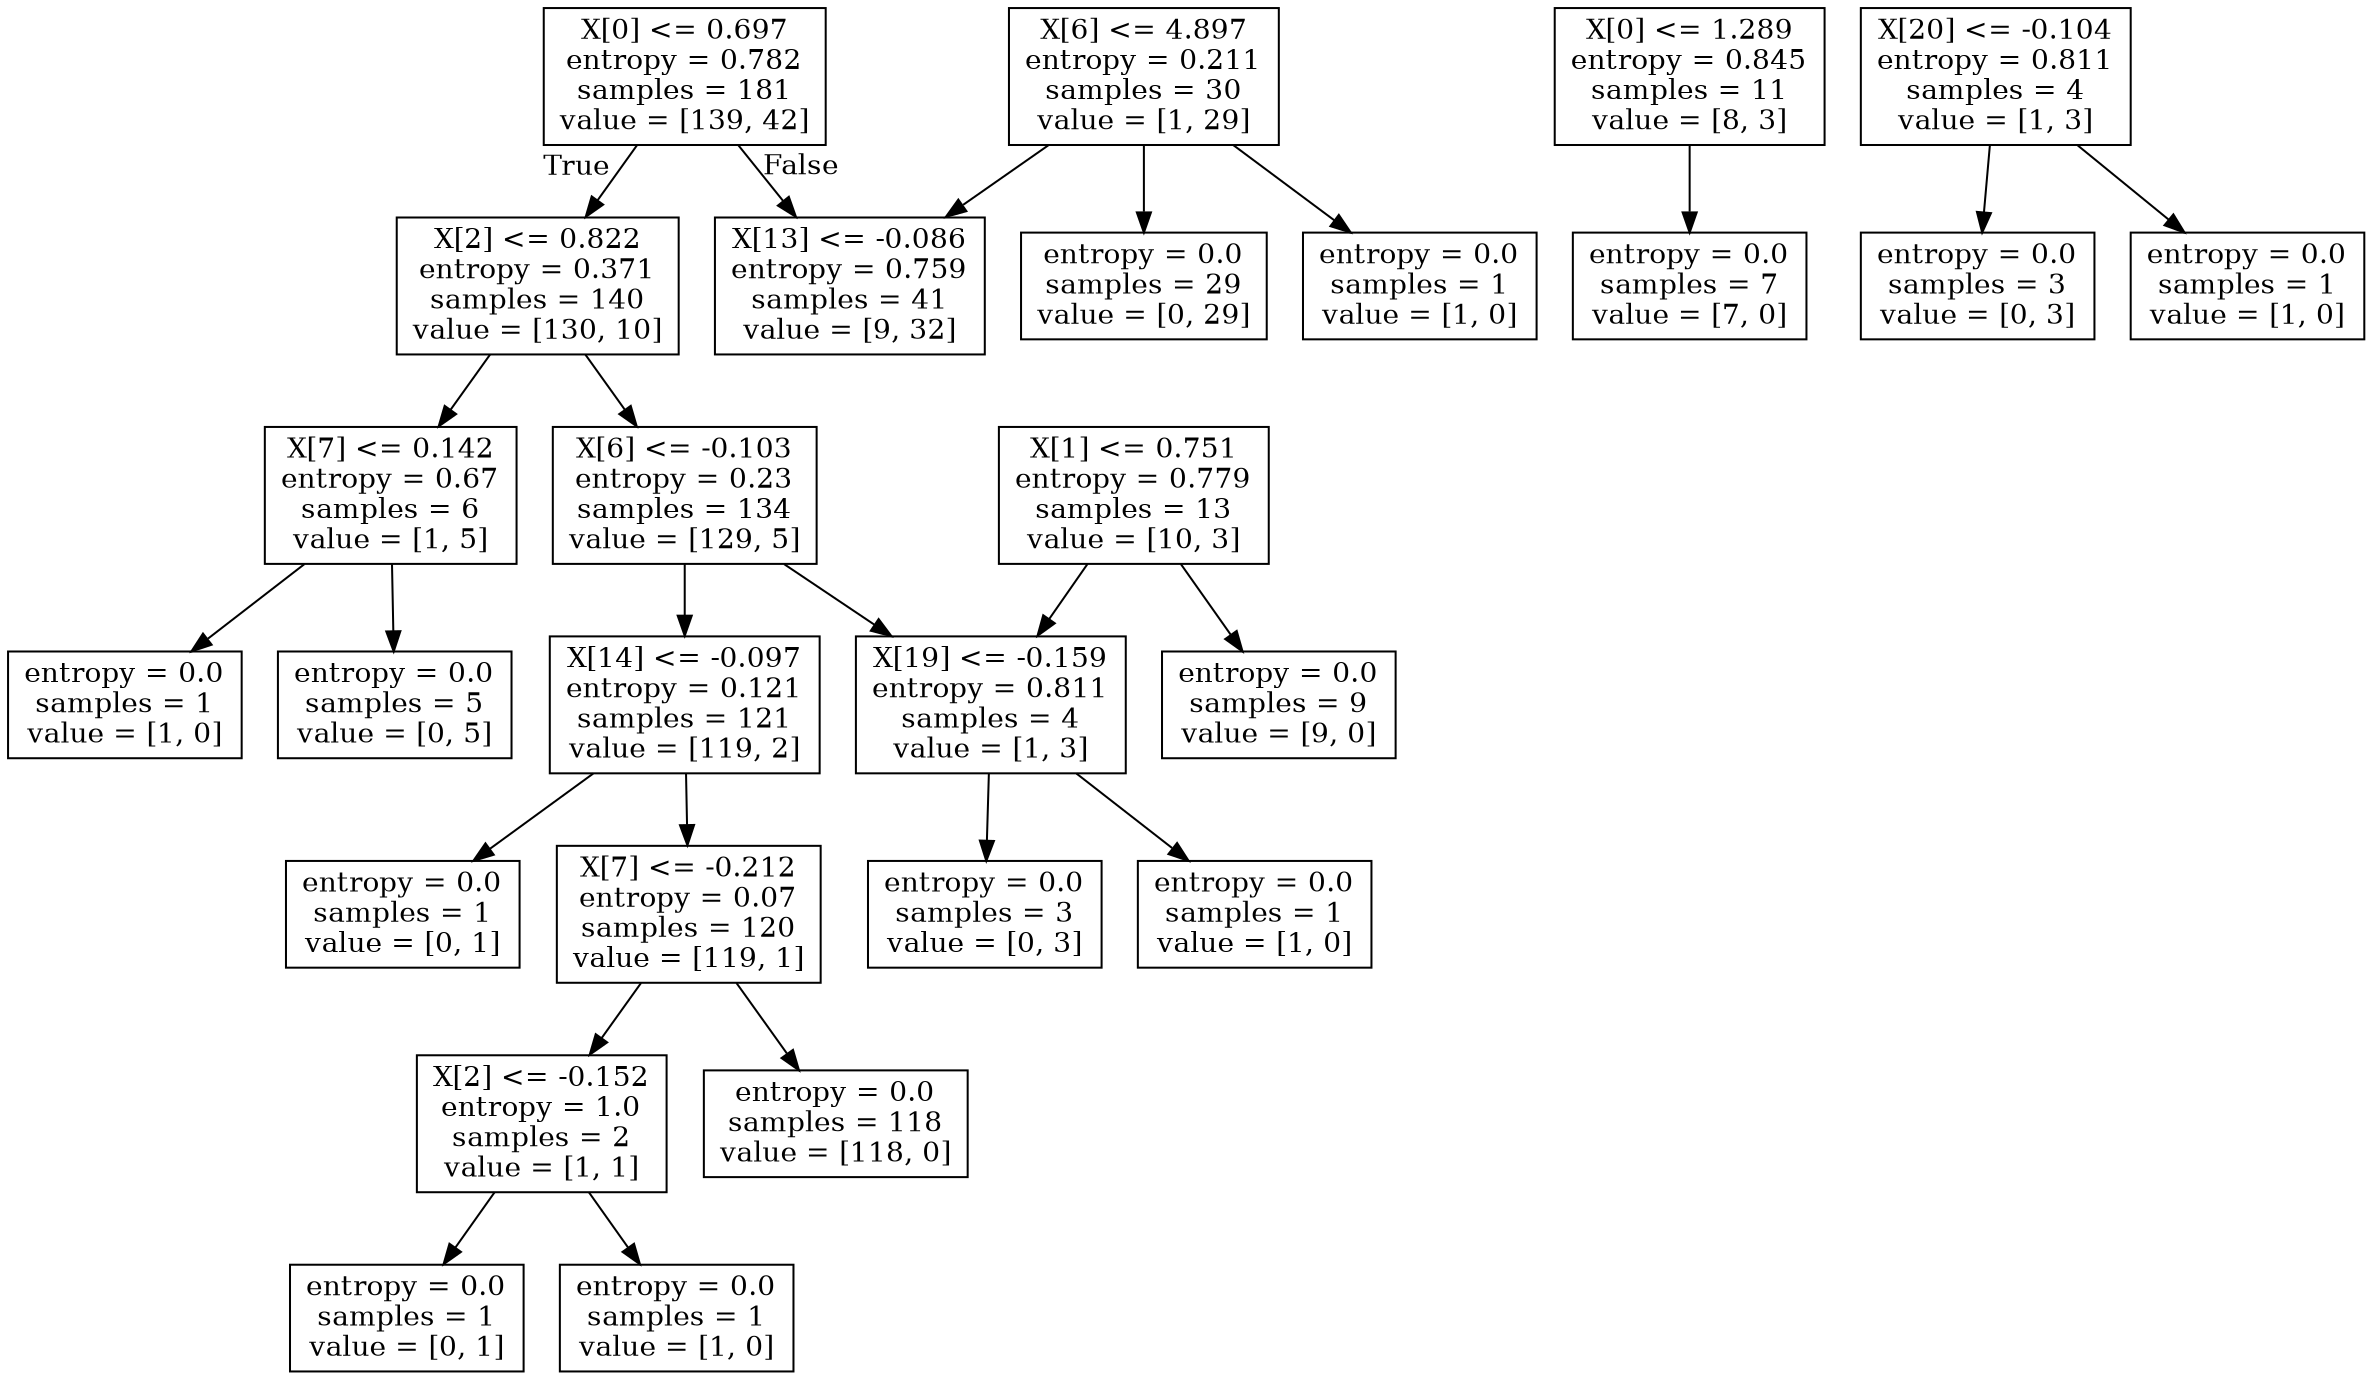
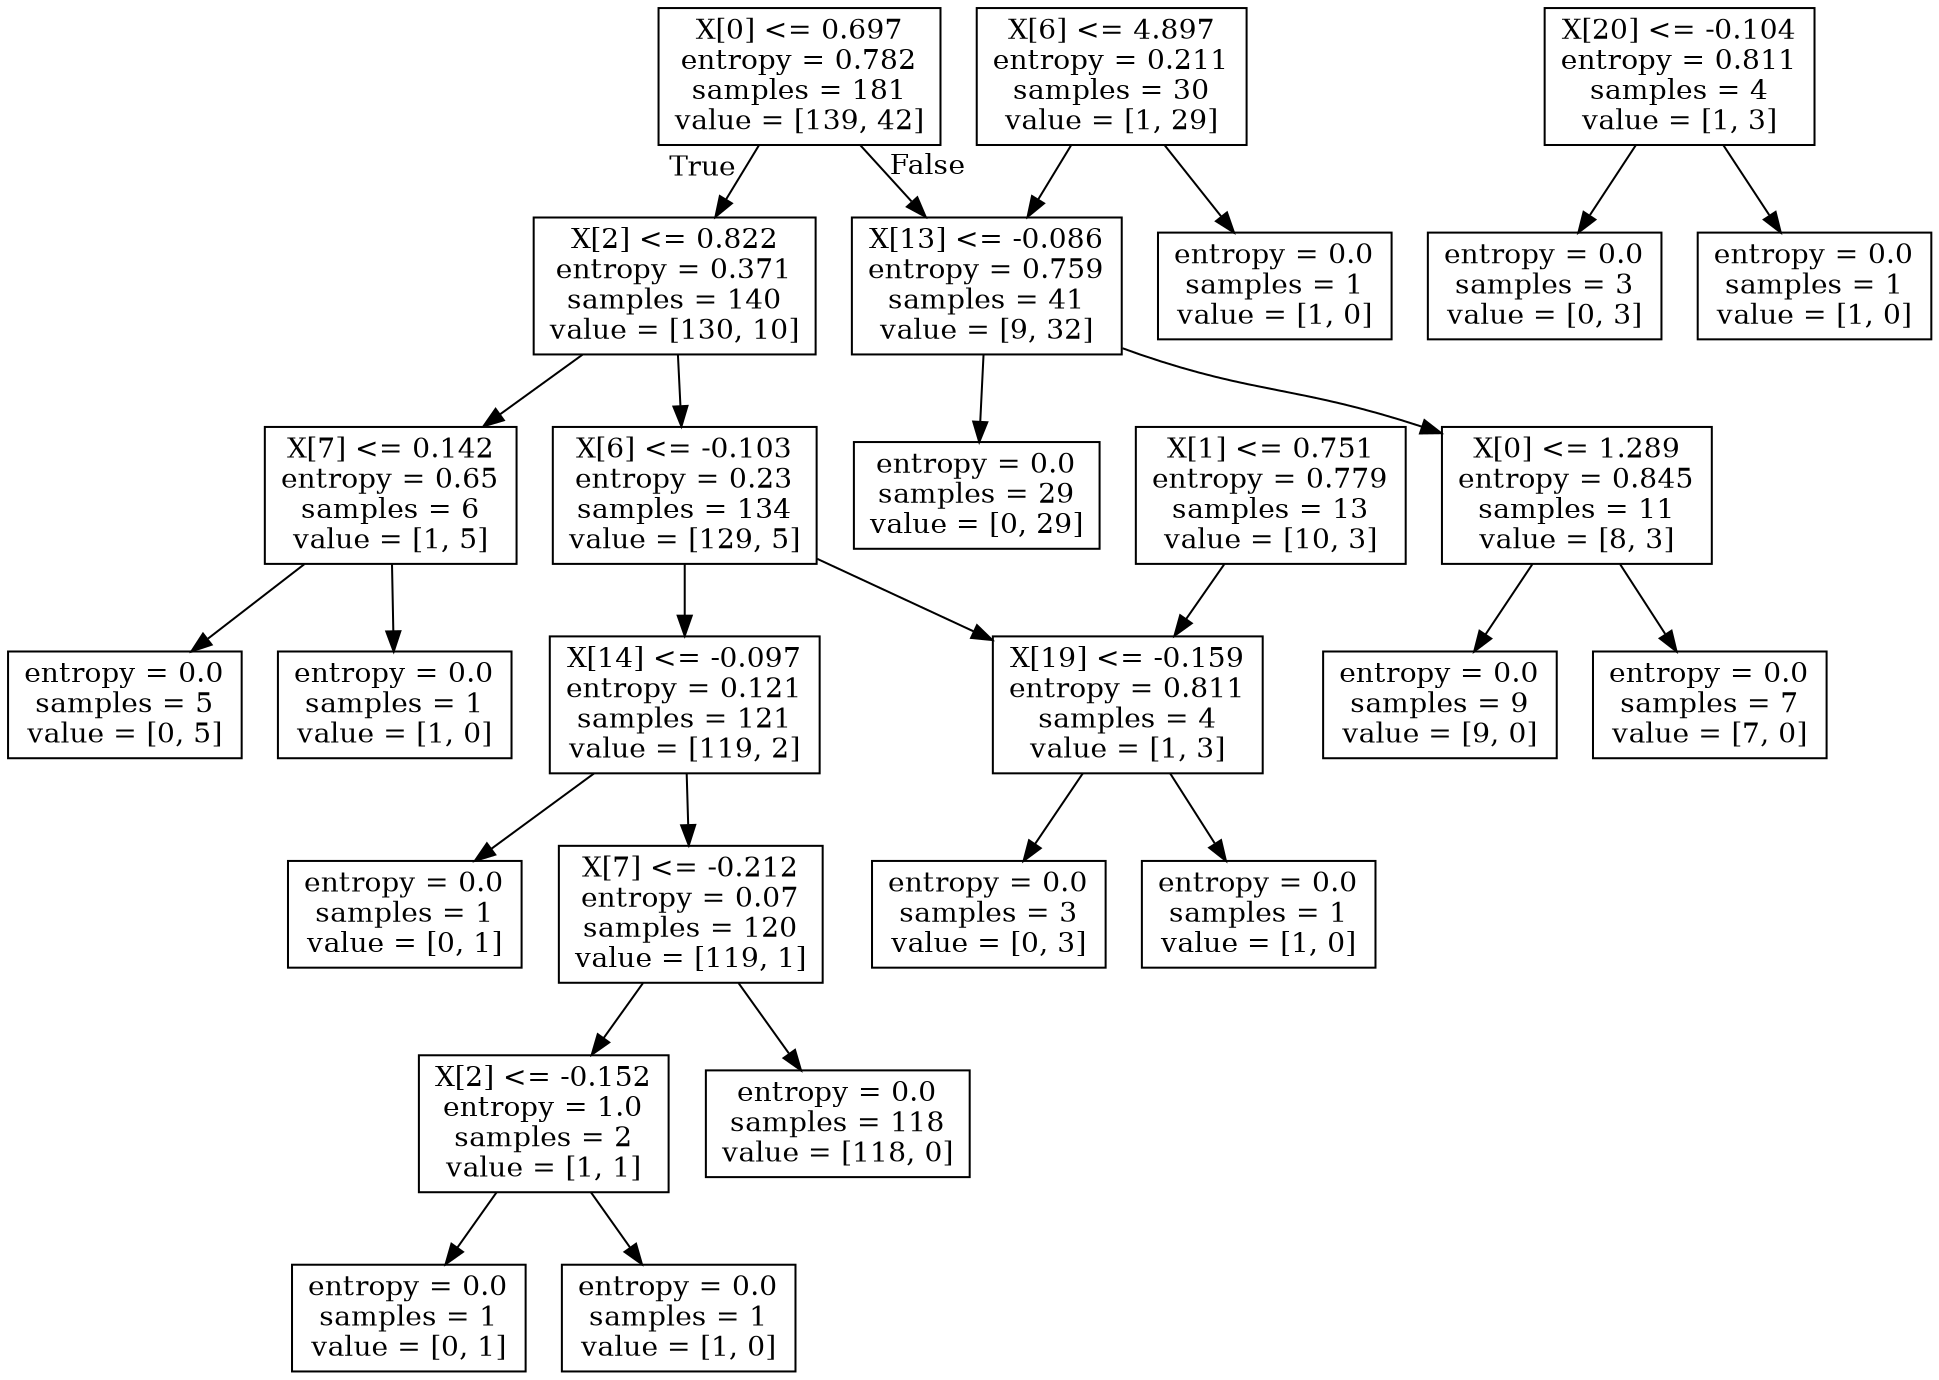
edge "X[6] <= 4.897 entropy = 0.211 samples = 30 value = [1, 29]" -> "entropy = 0.0 samples = 29 value = [0, 29]": now "X[13] <= -0.086 entropy = 0.759 samples = 41 value = [9, 32]" -> "entropy = 0.0 samples = 29 value = [0, 29]"
edge "X[13] <= -0.086 entropy = 0.759 samples = 41 value = [9, 32]" -> "X[0] <= 1.289 entropy = 0.845 samples = 11 value = [8, 3]": added
node "X[7] <= 0.142 entropy = 0.67 samples = 6 value = [1, 5]": label "X[7] <= 0.142 entropy = 0.67 samples = 6 value = [1, 5]" -> "X[7] <= 0.142 entropy = 0.65 samples = 6 value = [1, 5]"
edge "X[1] <= 0.751 entropy = 0.779 samples = 13 value = [10, 3]" -> "entropy = 0.0 samples = 9 value = [9, 0]": now "X[0] <= 1.289 entropy = 0.845 samples = 11 value = [8, 3]" -> "entropy = 0.0 samples = 9 value = [9, 0]"
